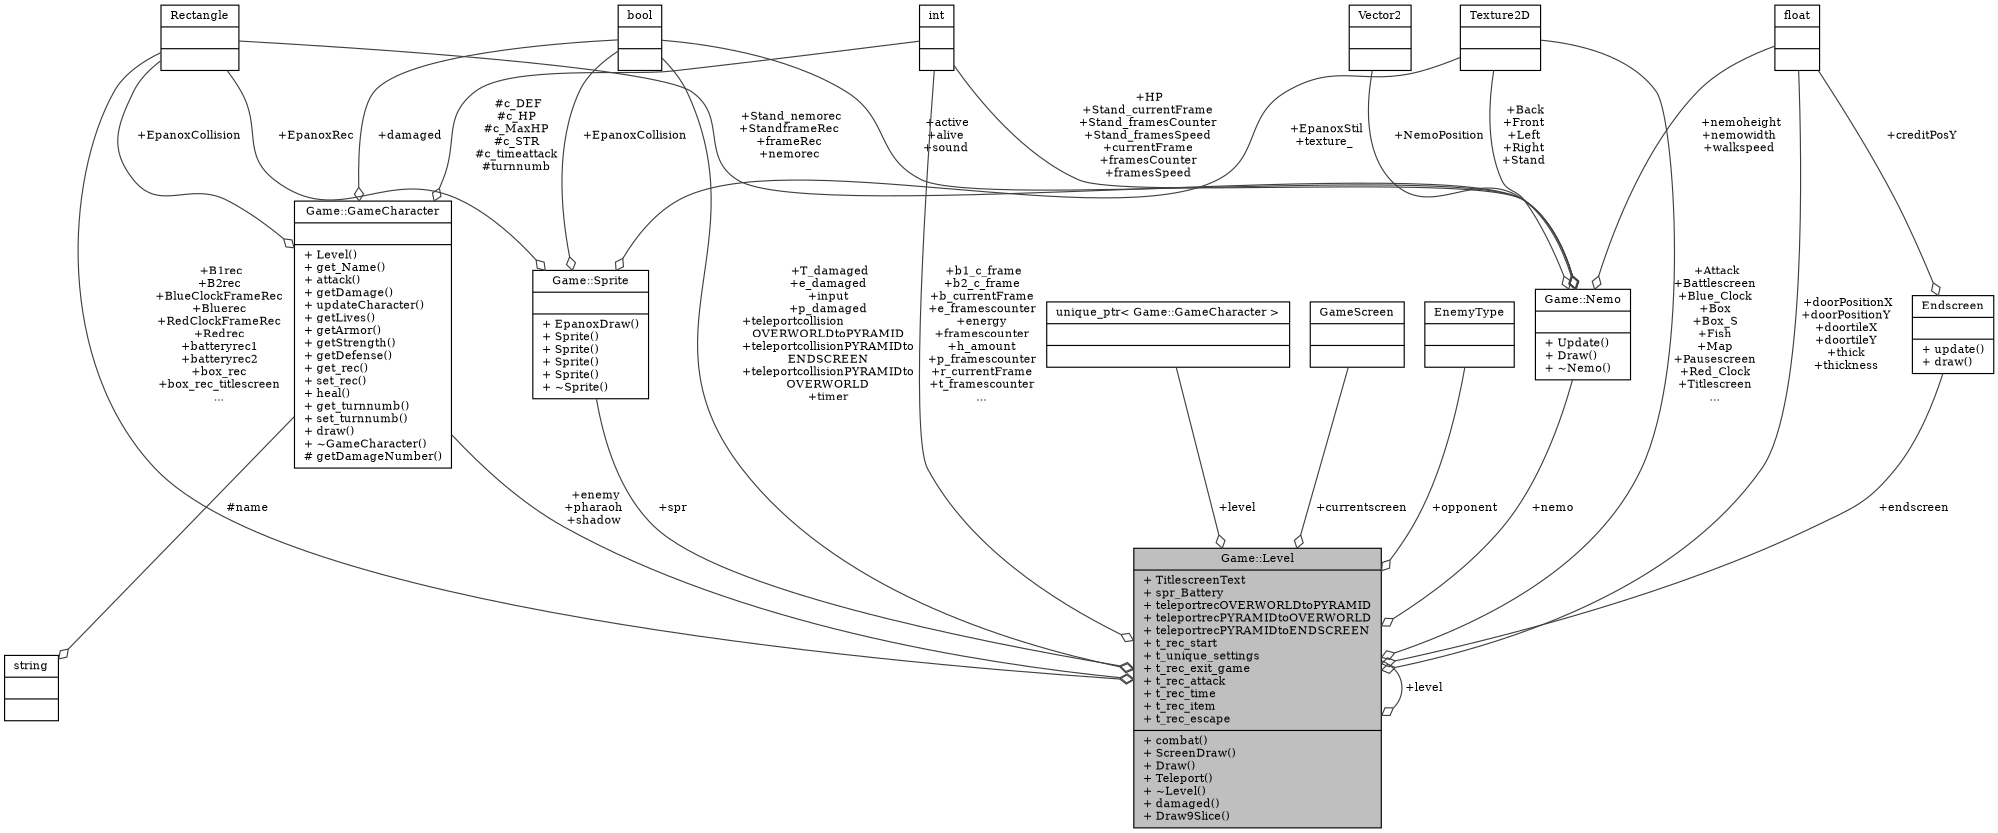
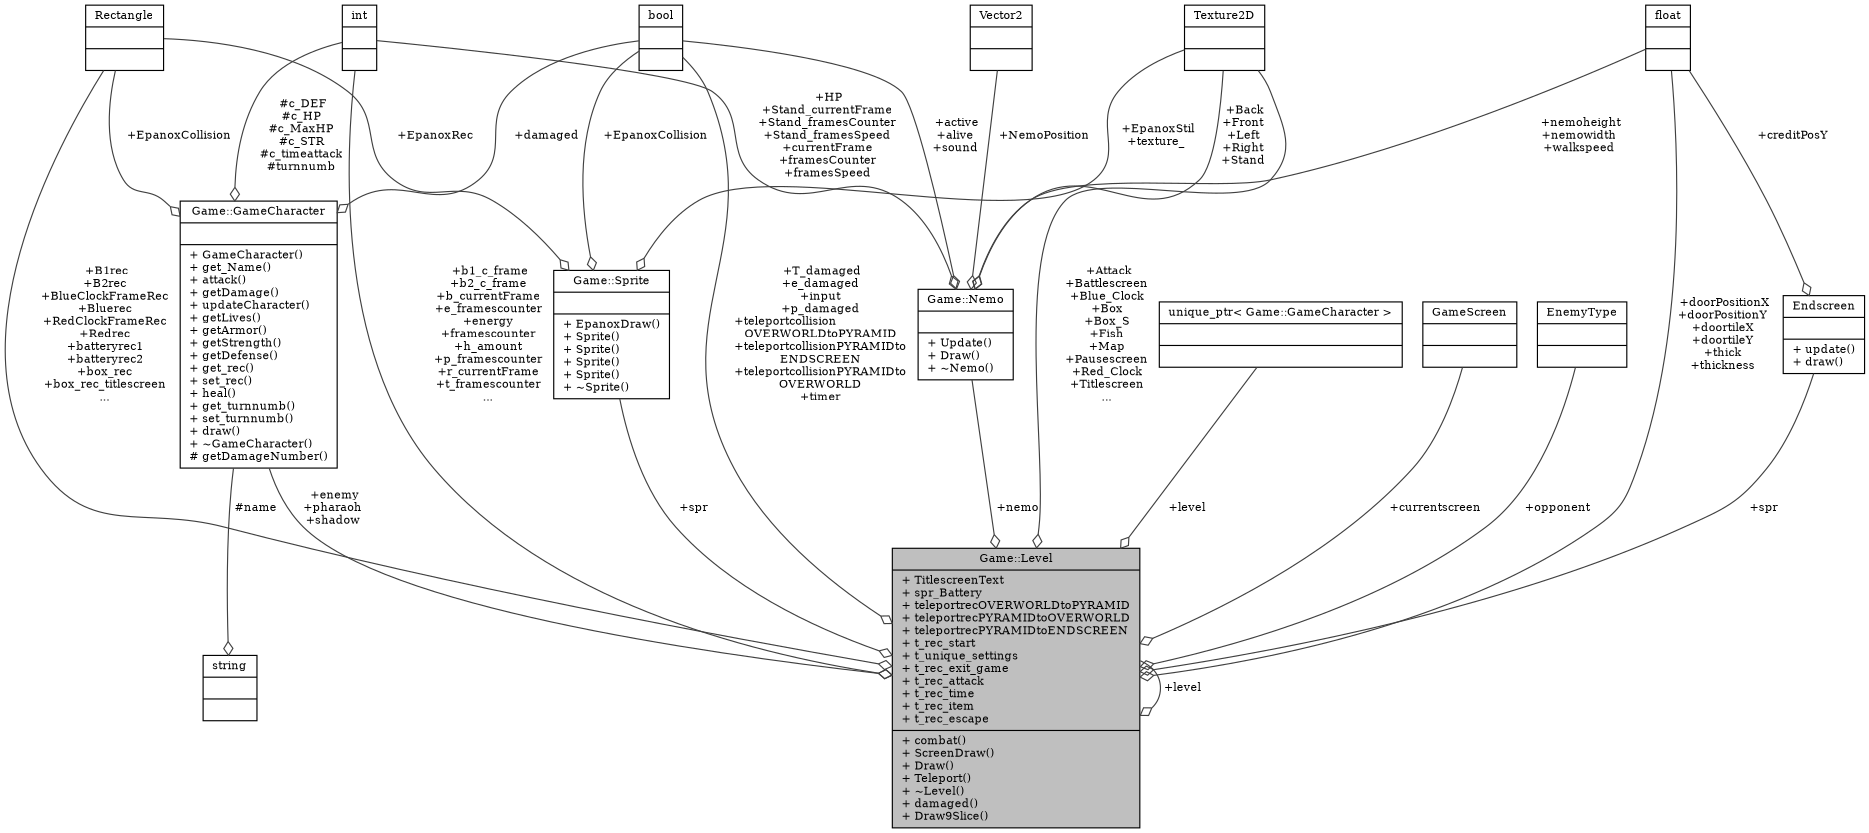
edge "Rectangle" -> "Game::Nemo": removed, label "+Stand_nemorec +StandframeRec +frameRec +nemorec"
node "Game::GameCharacter": text "+ Level()" -> "+ GameCharacter()"
edge "Endscreen" -> "Game::Level": label " +endscreen" -> " +spr"
